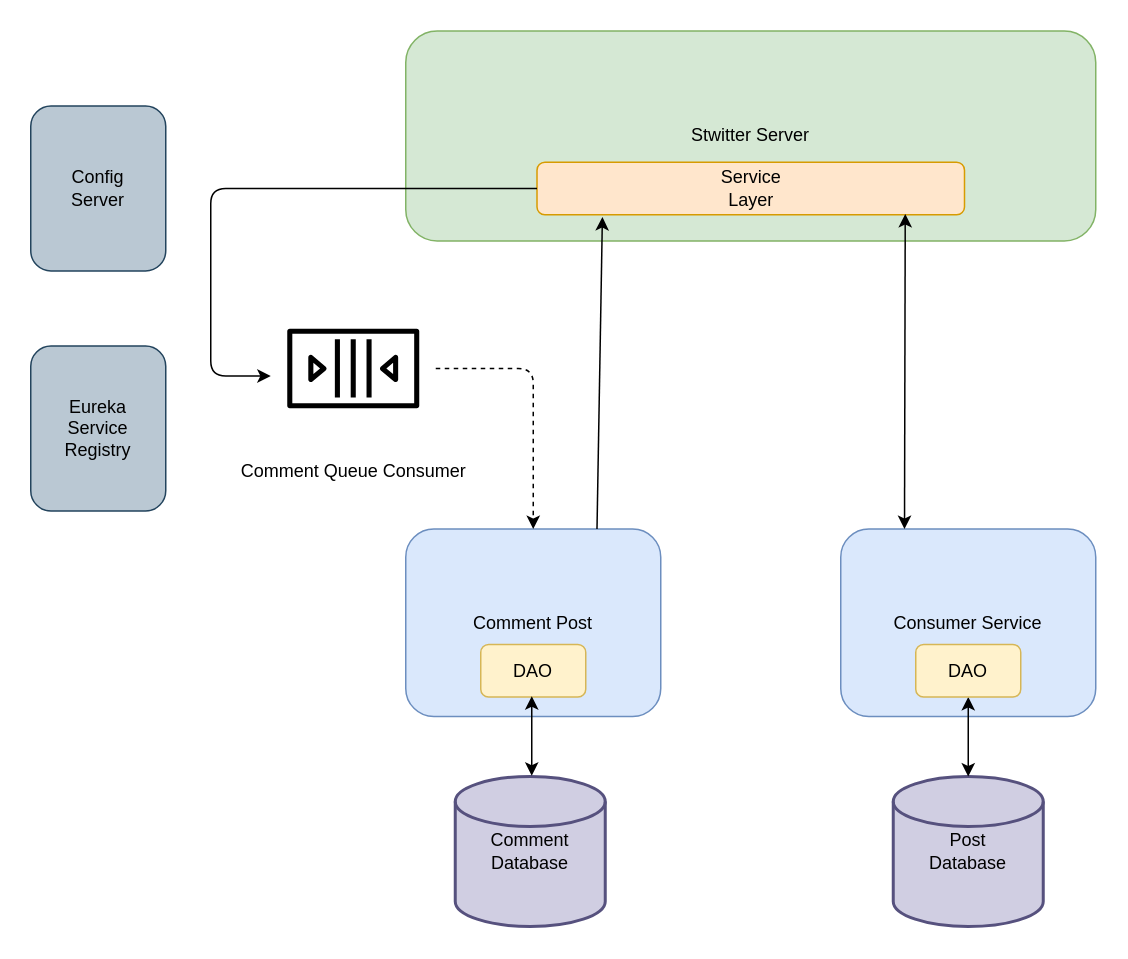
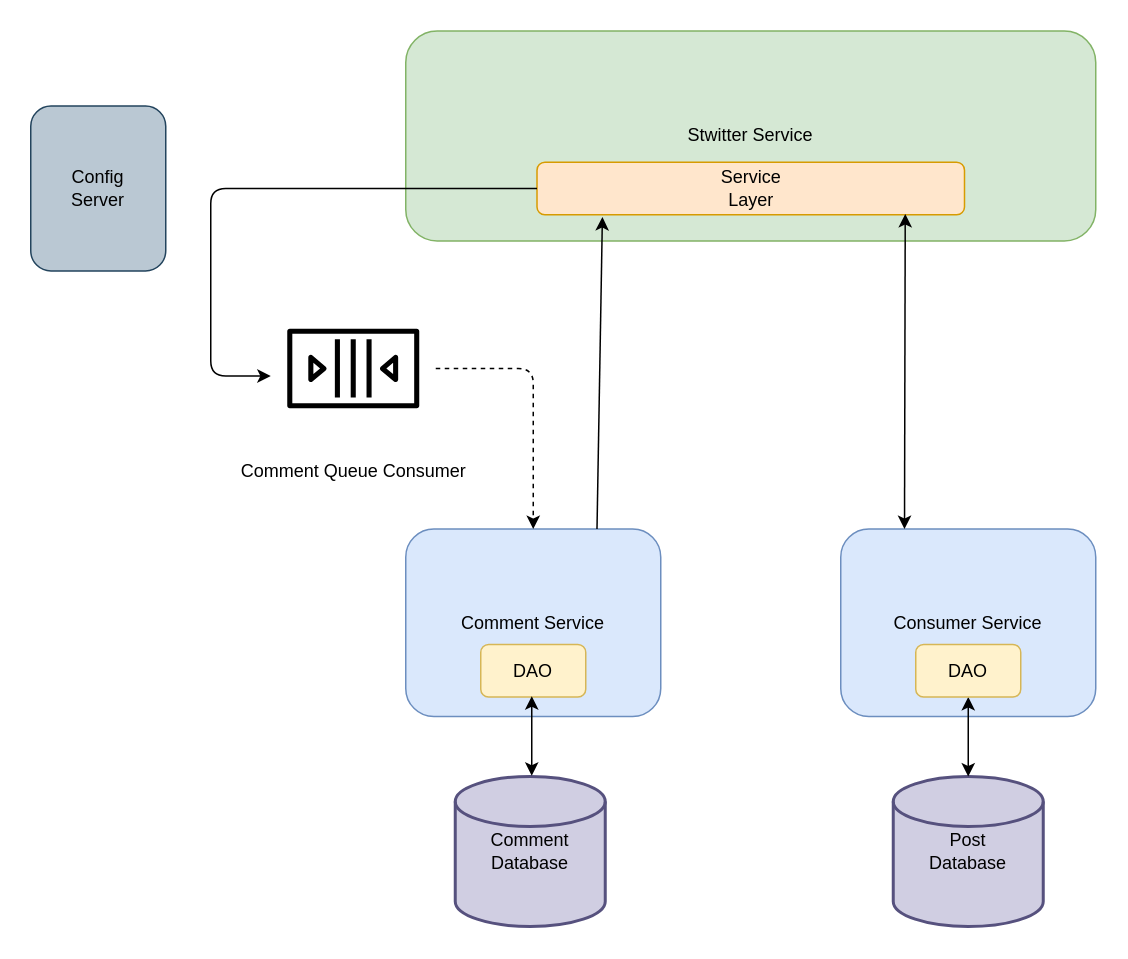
node "Stwitter Server": label "Stwitter Server" -> "Stwitter Service"
node "Eureka Service Registry": removed
node "Comment Post": label "Comment Post" -> "Comment Service"
